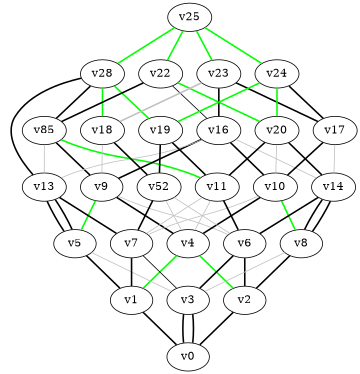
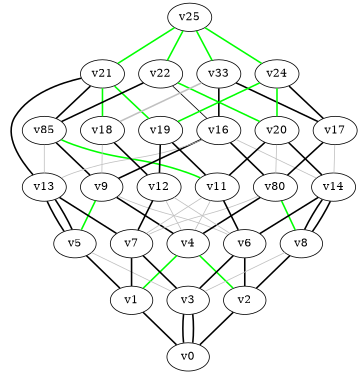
node "v28": label "v28" -> "v21"
node "v23": label "v23" -> "v33"
node "v52": label "v52" -> "v12"
node "v10": label "v10" -> "v80"
edge "v7" -- "v3": style solid -> bold
